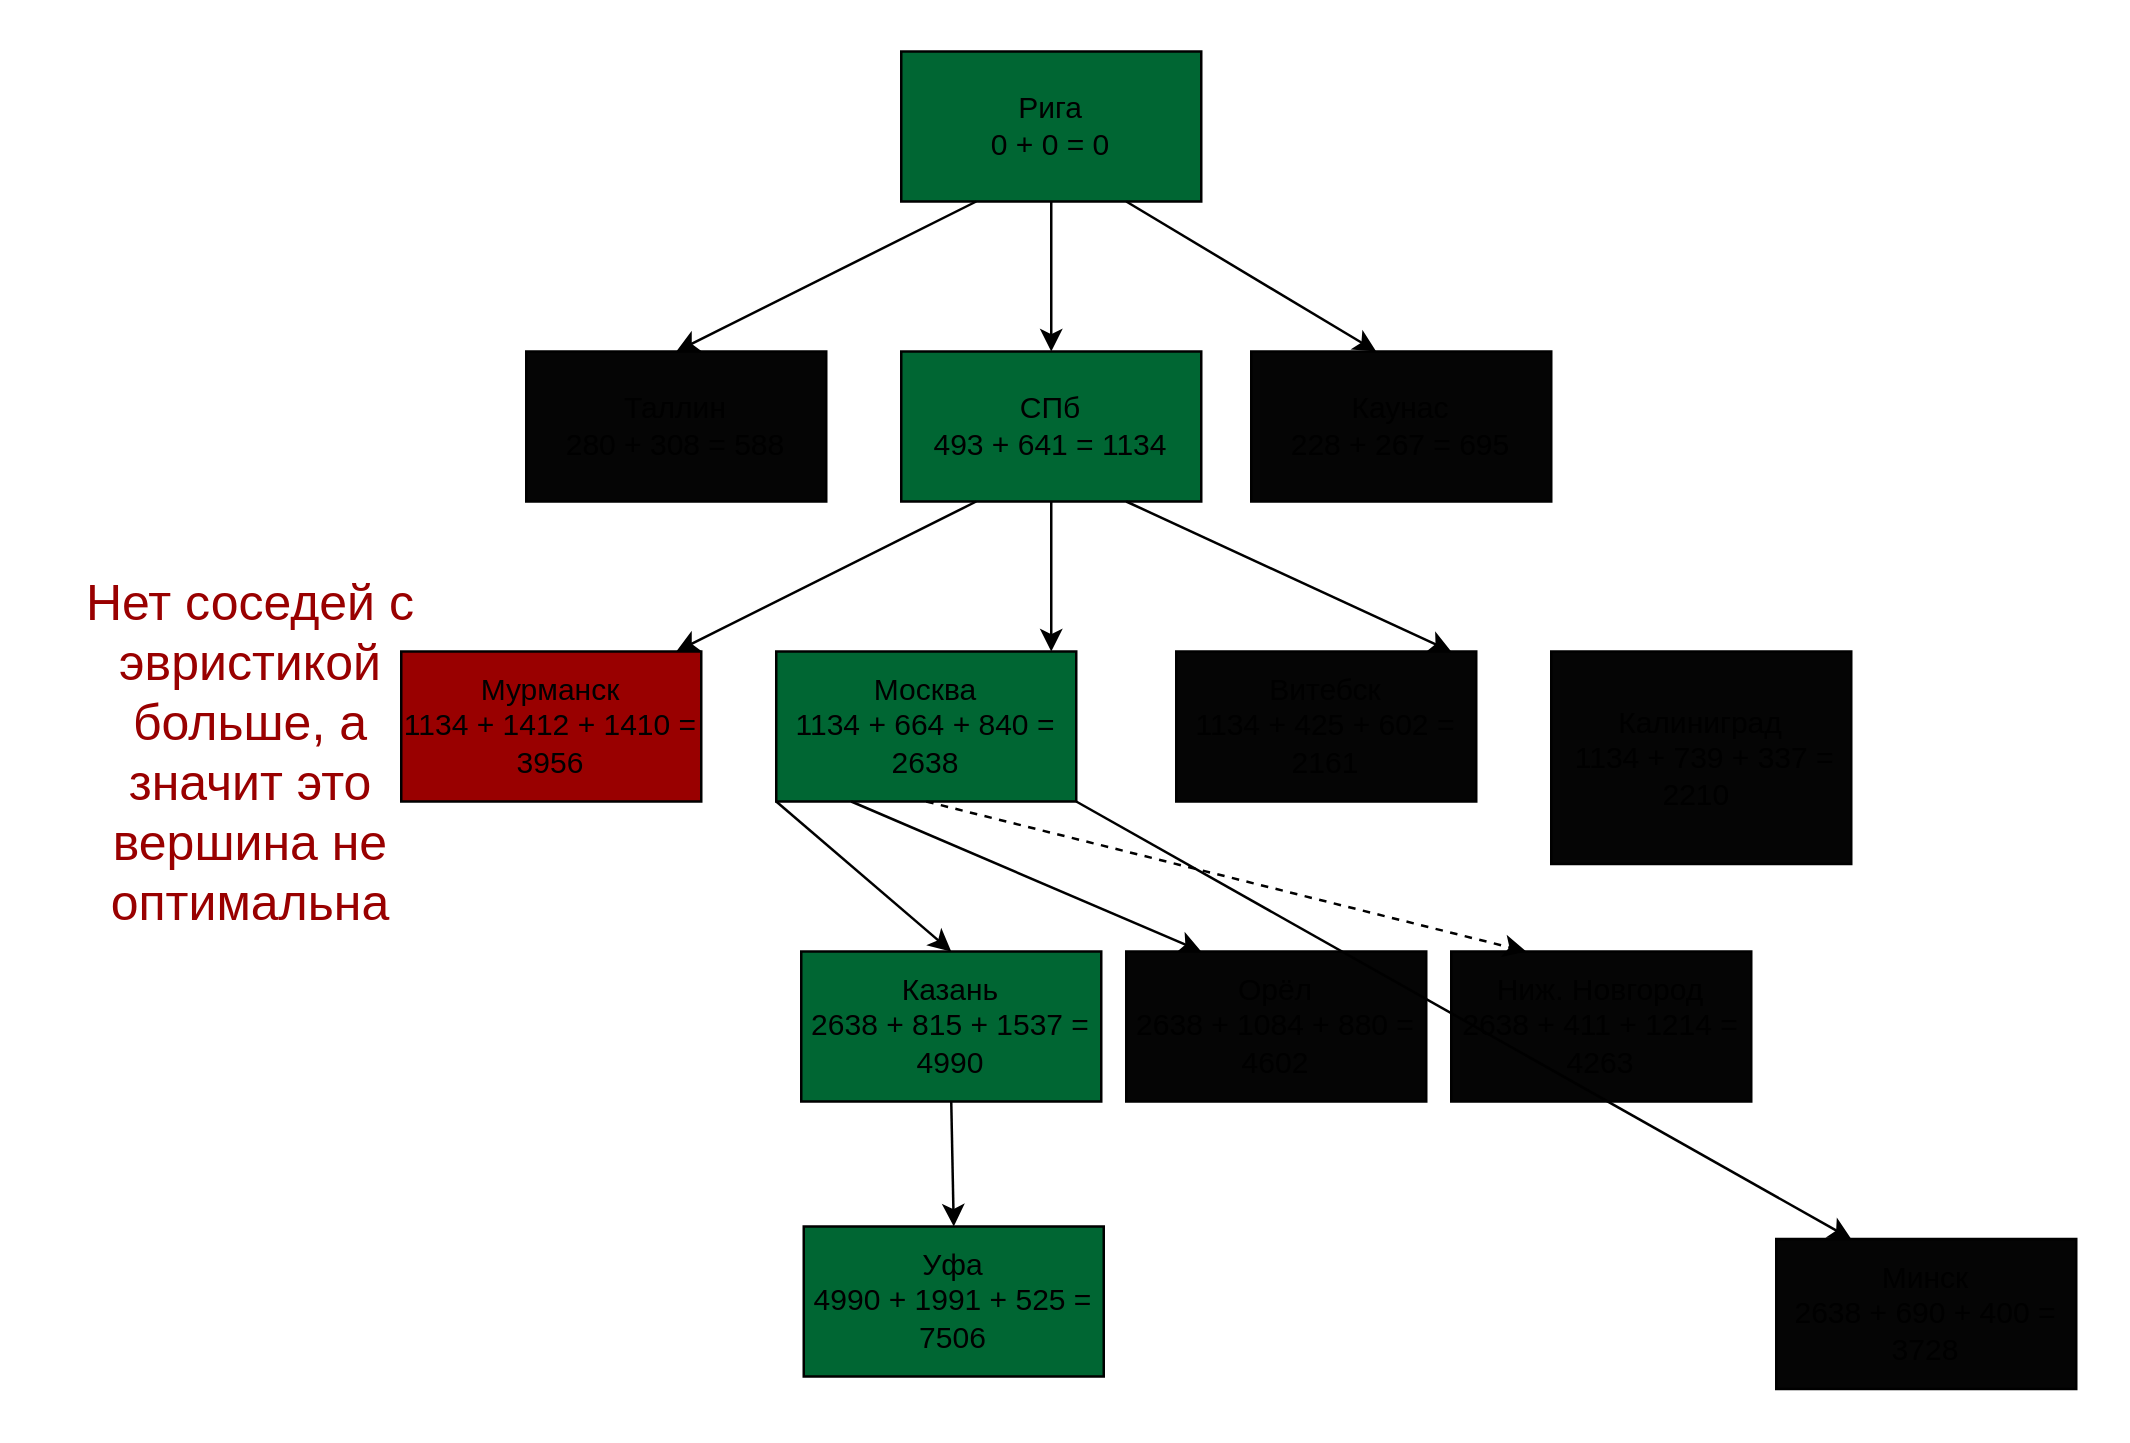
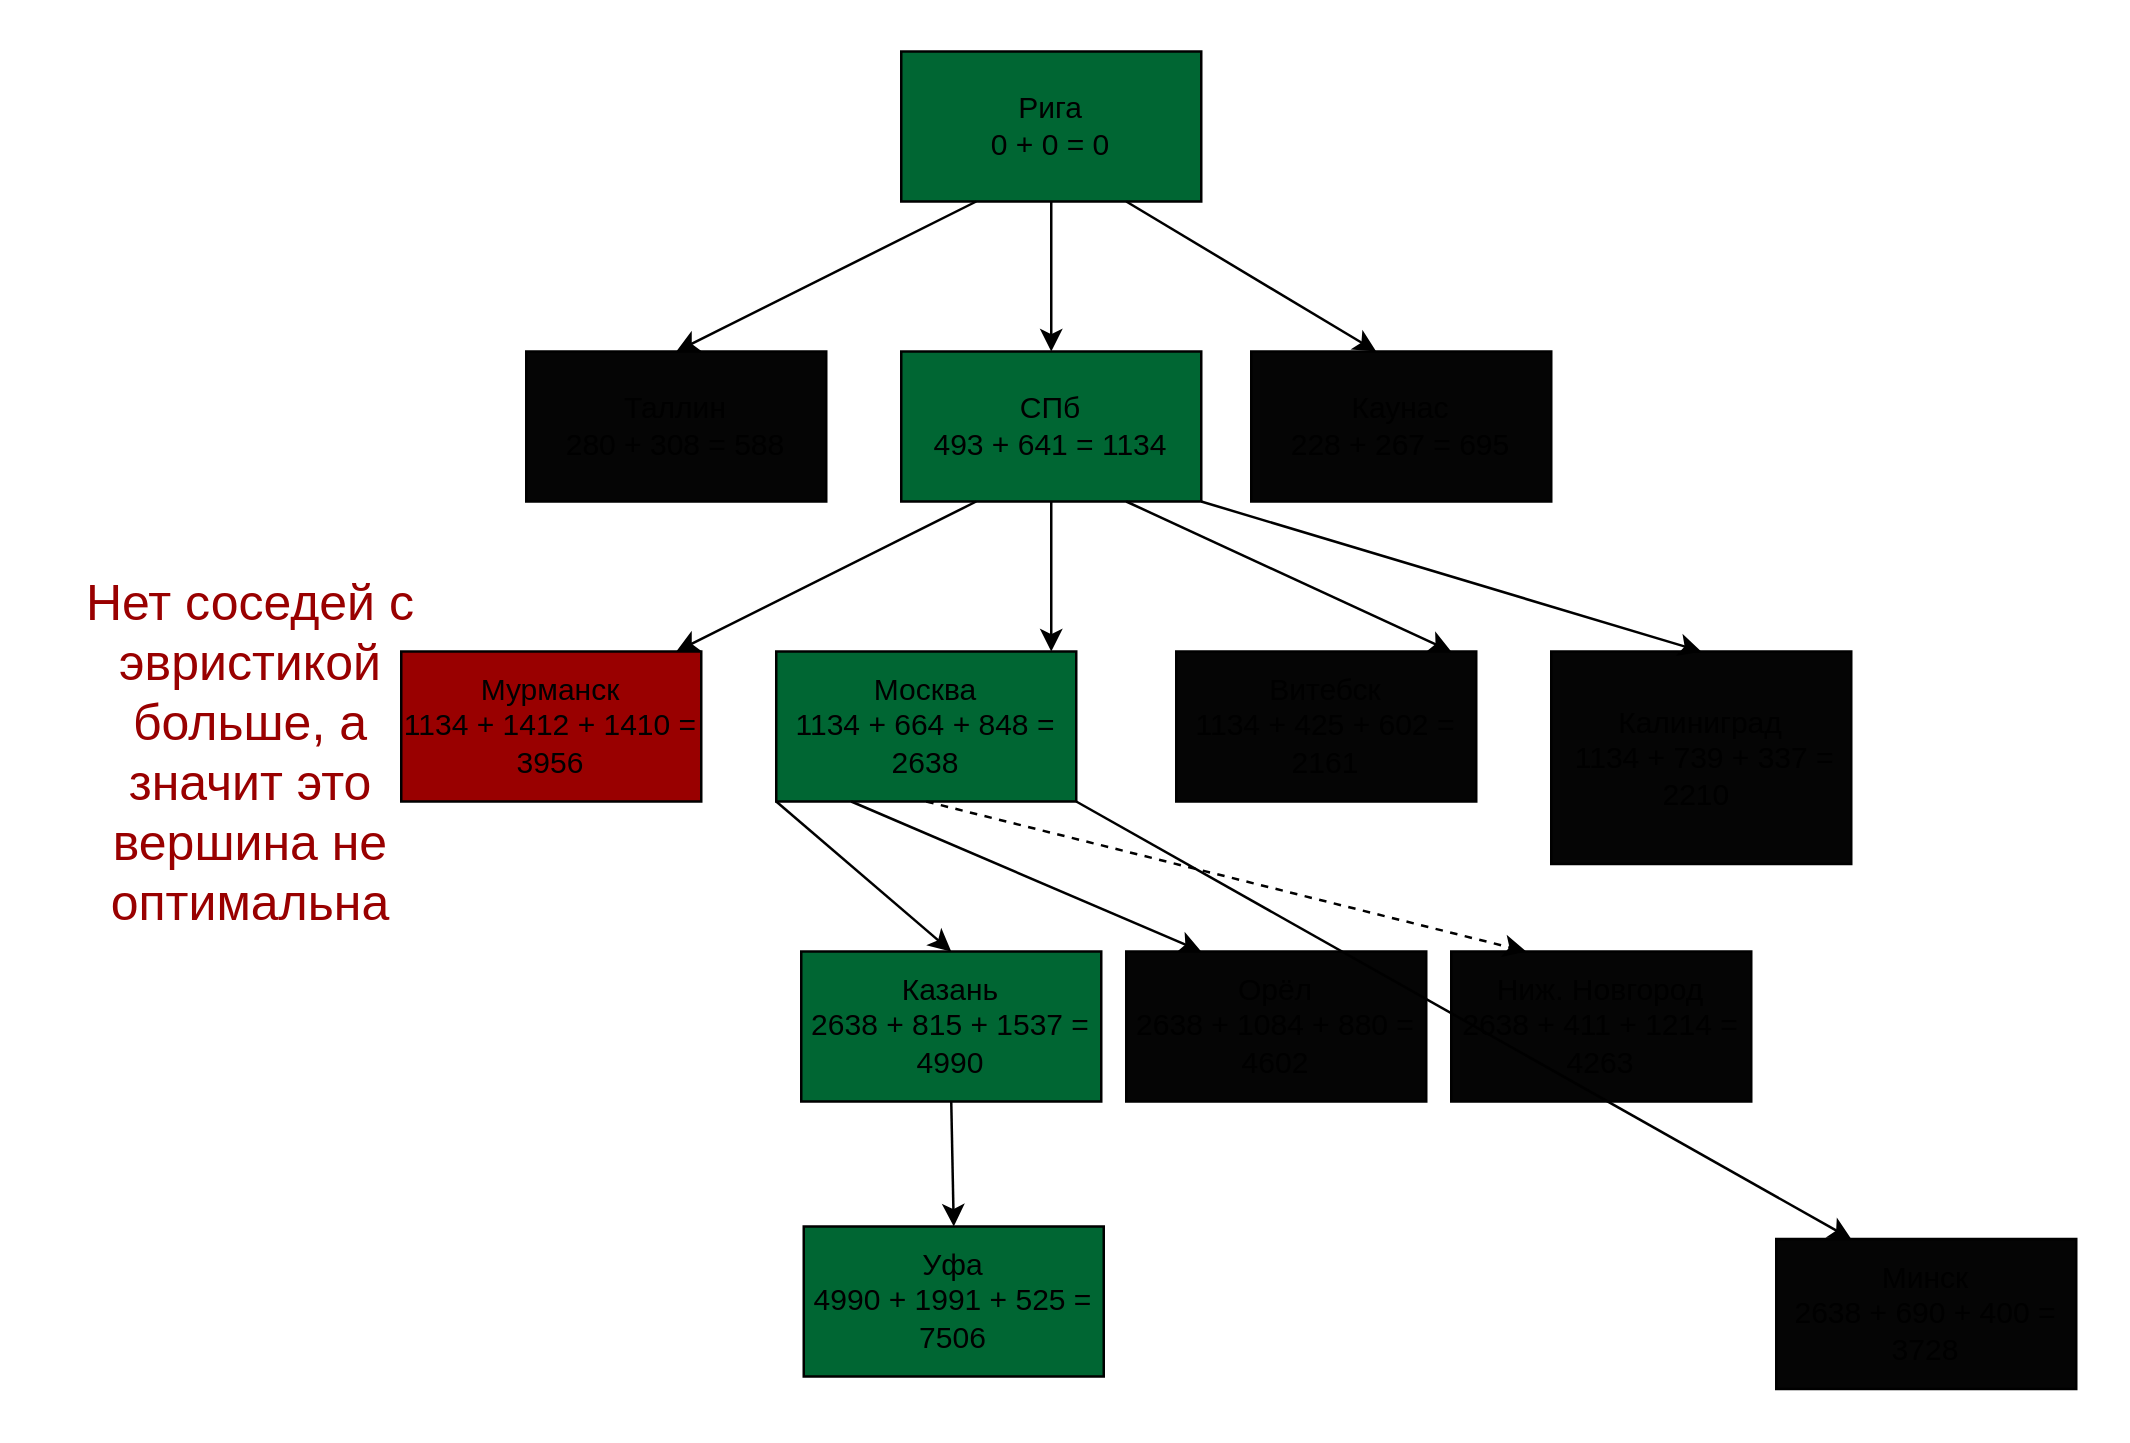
edge "СПб 493 + 641 = 1134" -> "Калиниград 1134 + 739 + 337 = 2210": added
node "Москва 1134 + 664 + 840 = 2638": label "Москва 1134 + 664 + 840 = 2638" -> "Москва 1134 + 664 + 848 = 2638"
